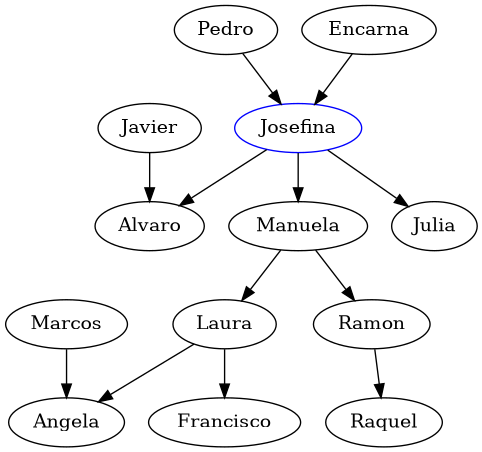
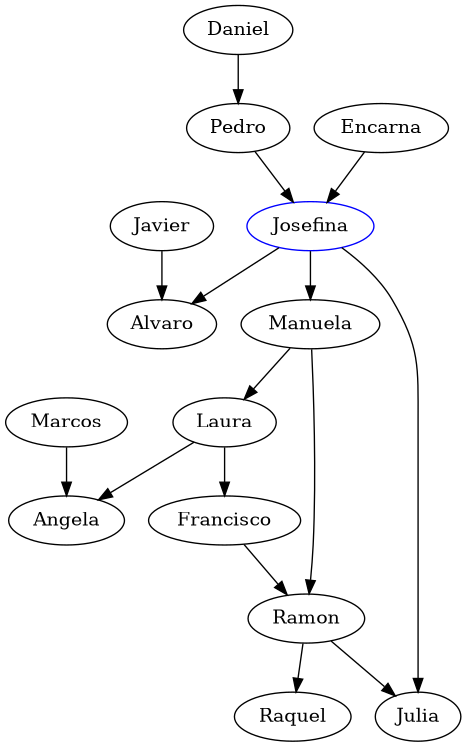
node "Daniel": added
edge "Francisco" -> "Ramon": added
edge "Ramon" -> "Julia": added
